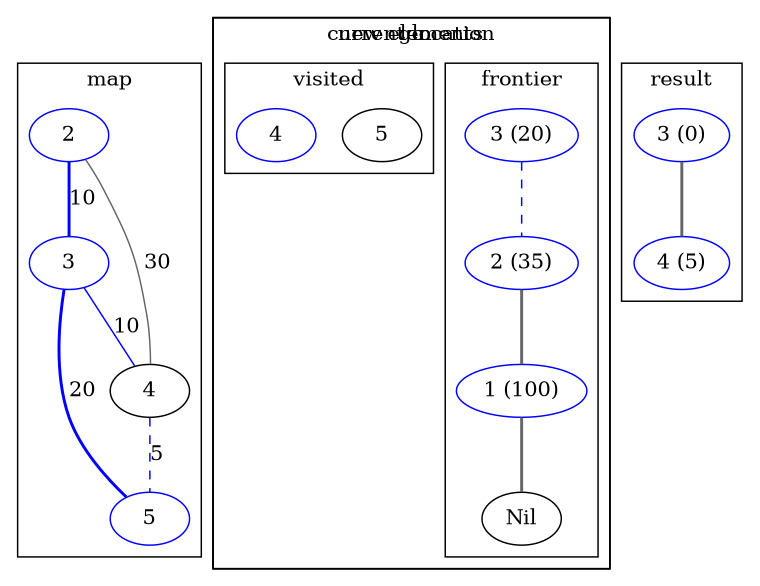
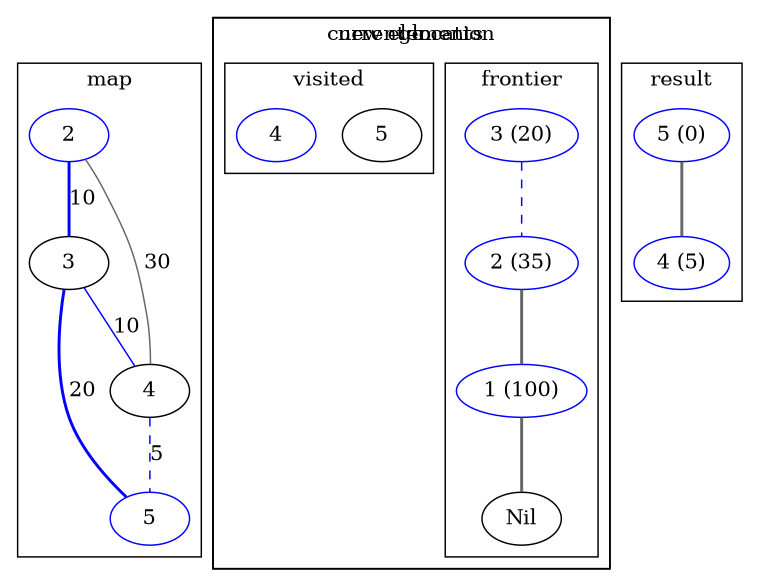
node "3 (0)": label "3 (0)" -> "5 (0)"
node "3": color blue -> black
